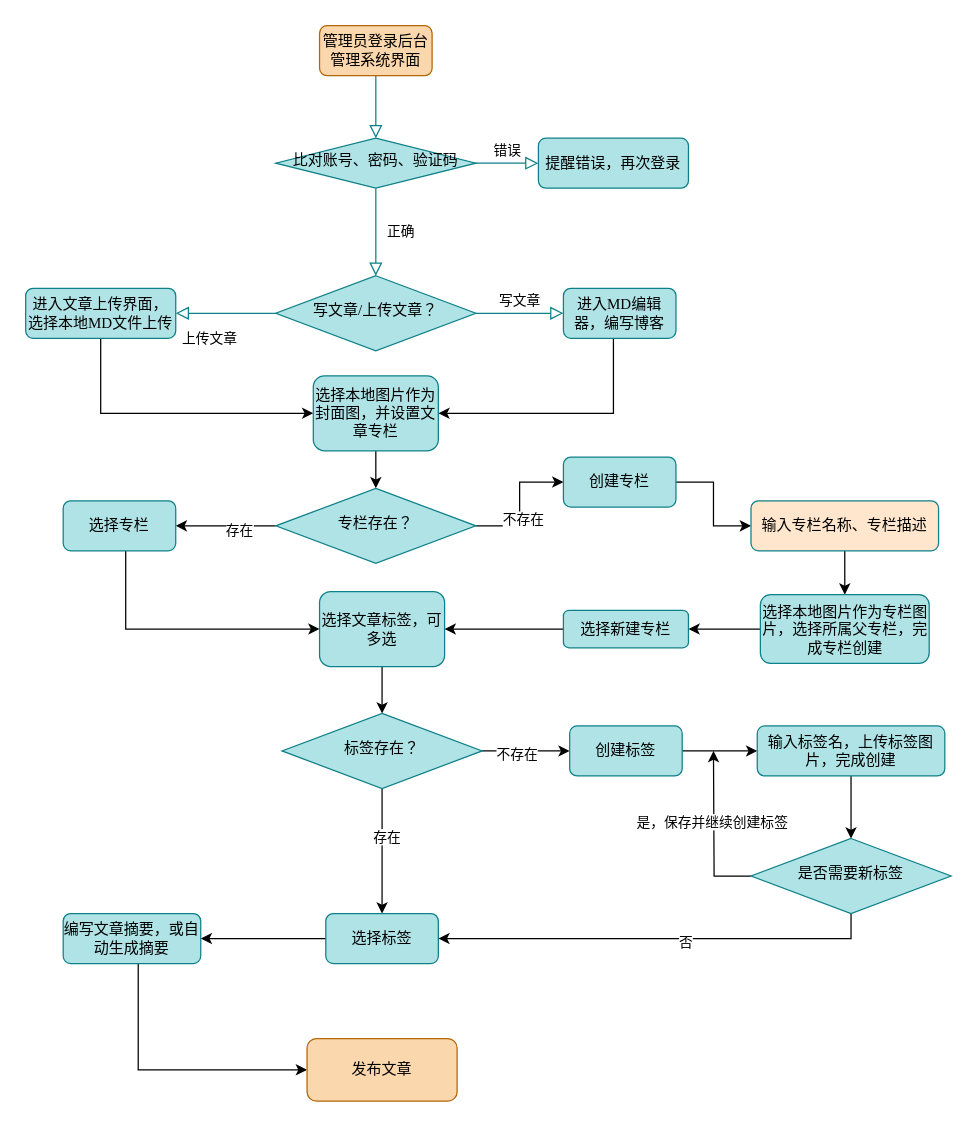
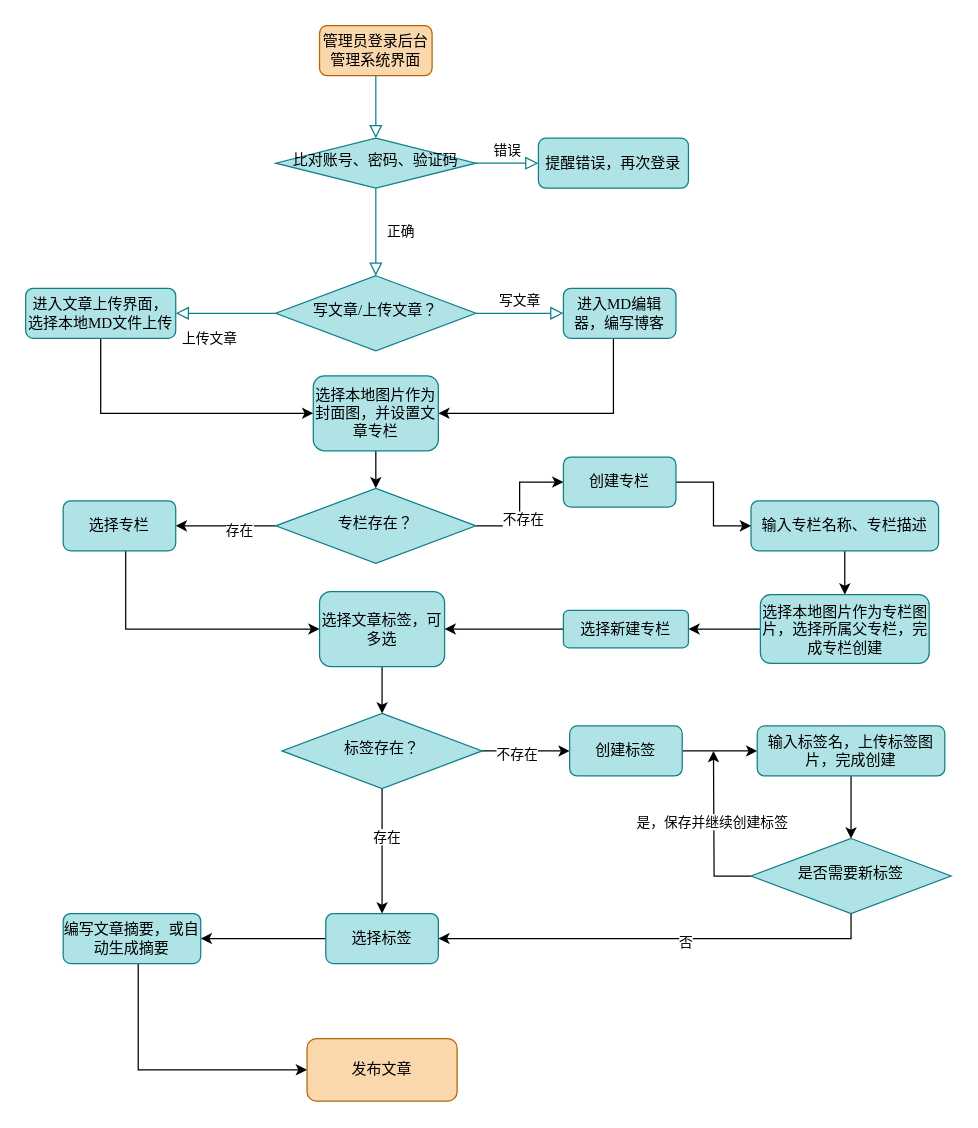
node "输入专栏名称、专栏描述": fillcolor #ffe6cc -> #b0e3e6
